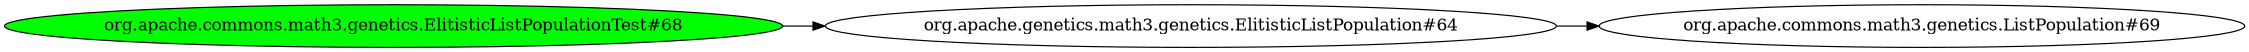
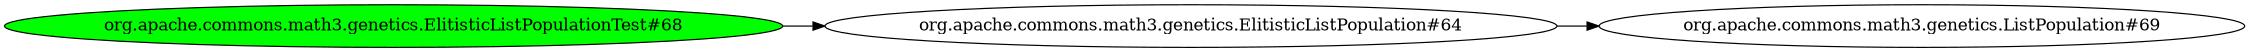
node "org.apache.genetics.math3.genetics.ElitisticListPopulation#64": label "org.apache.genetics.math3.genetics.ElitisticListPopulation#64" -> "org.apache.commons.math3.genetics.ElitisticListPopulation#64"
